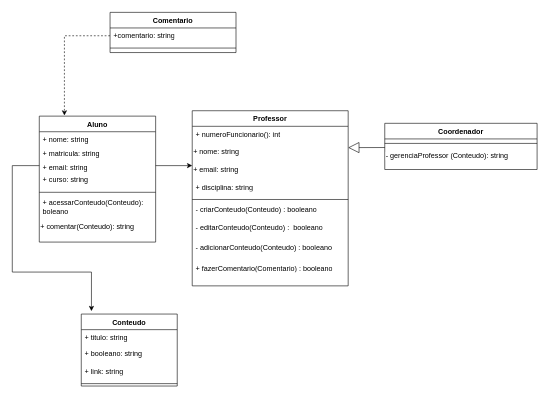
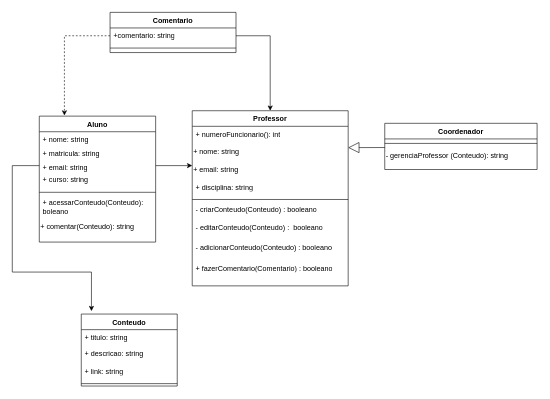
edge "+comentario: string" -> "Professor": added
node "+ booleano: string": label "+ booleano: string" -> "+ descricao: string"
